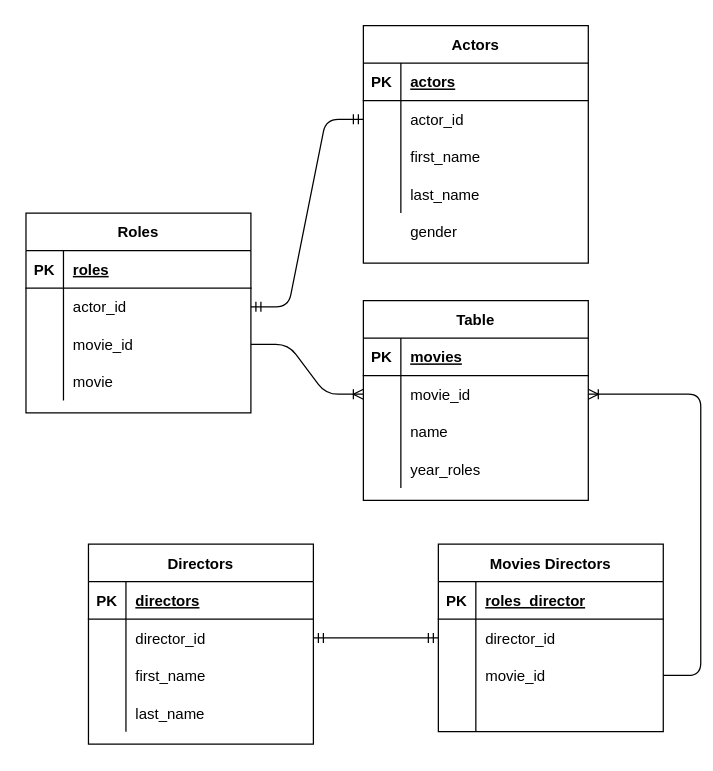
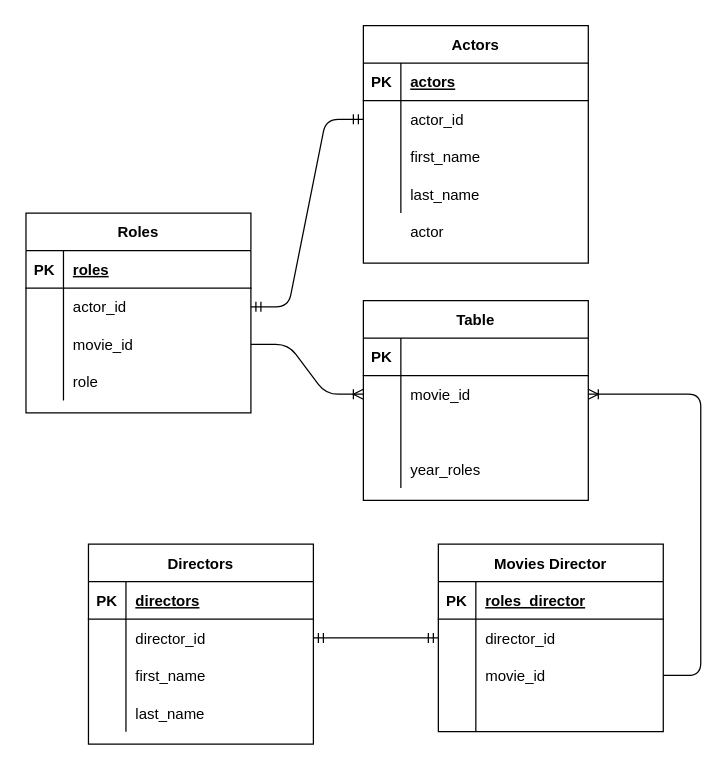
node "gender": label "gender" -> "actor"
node "movies": removed
node "movie": label "movie" -> "role"
node "name": removed
node "Movies Directors": label "Movies Directors" -> "Movies Director"
